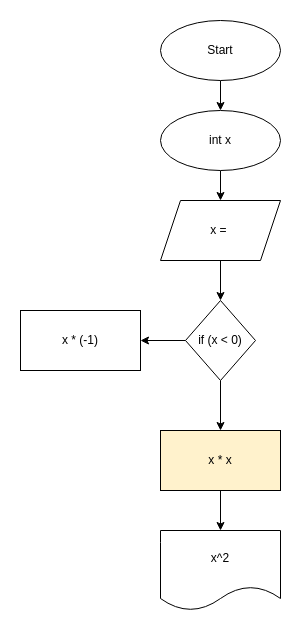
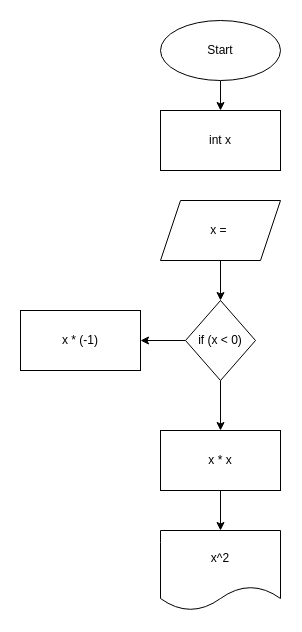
node "int x": shape ellipse -> rectangle
edge "int x" -> "x =": removed
node "x * x": fillcolor #fff2cc -> #ffffff
